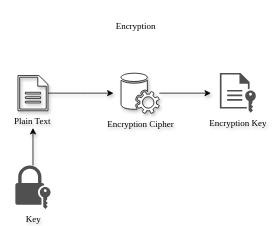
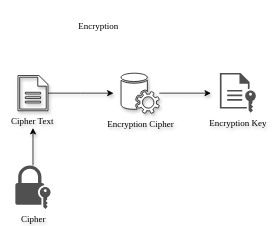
node "Encryption": moved (136, 27) -> (99, 27)
node "Plain Text": label "Plain Text" -> "Cipher Text"
node "Key": label "Key" -> "Cipher"
